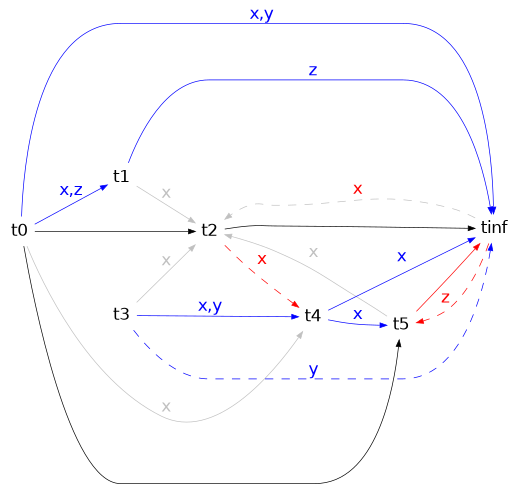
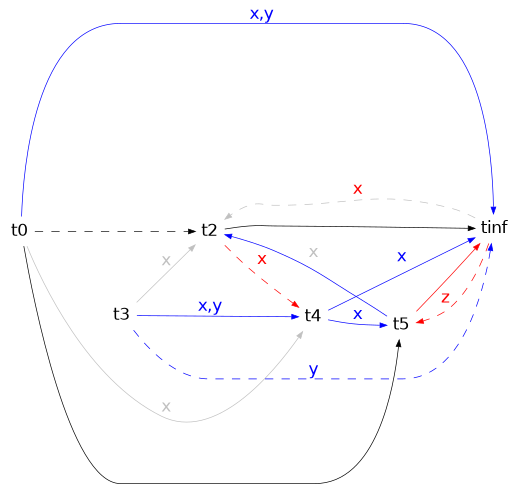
node "t1": removed
edge "t0" -> "t2": style solid -> dashed
edge "t5" -> "t2": color gray -> blue
